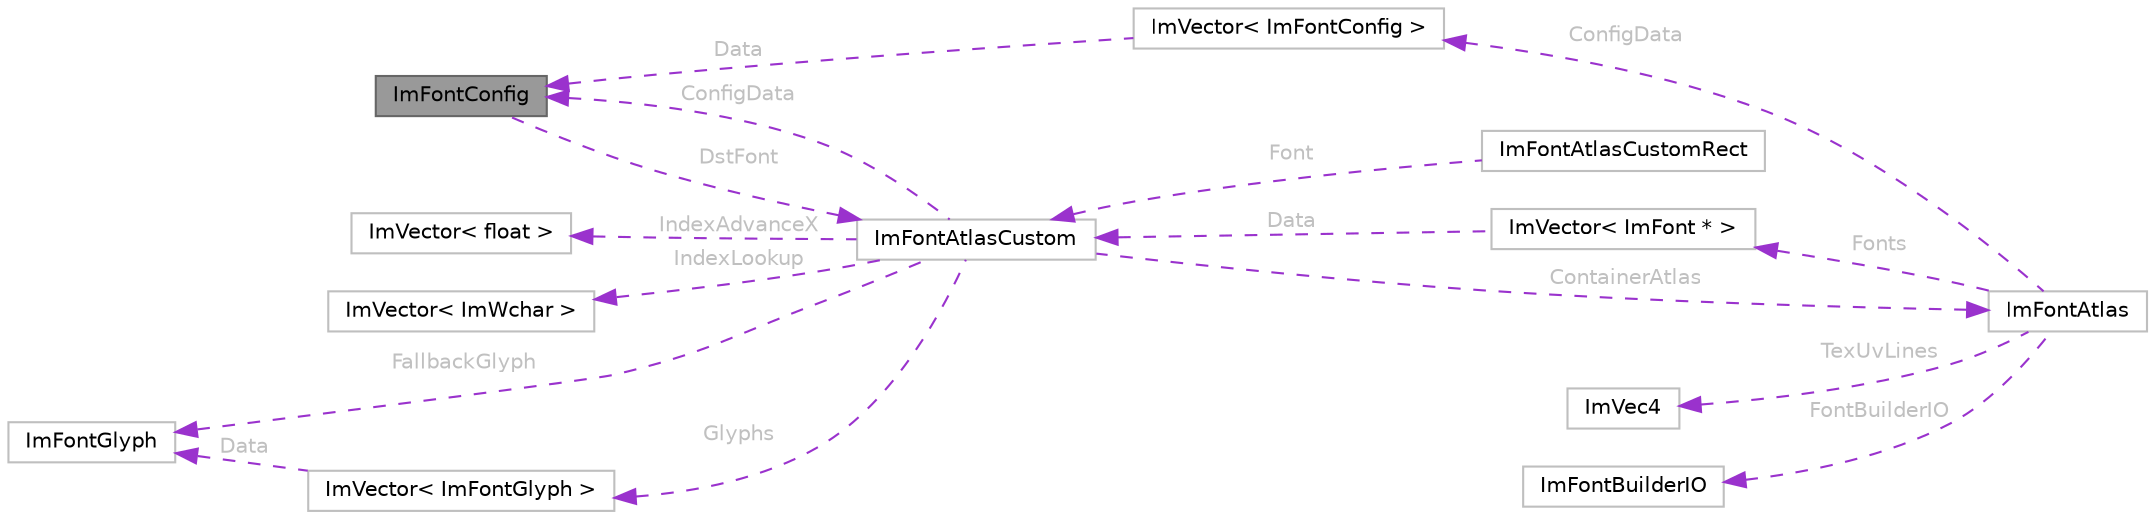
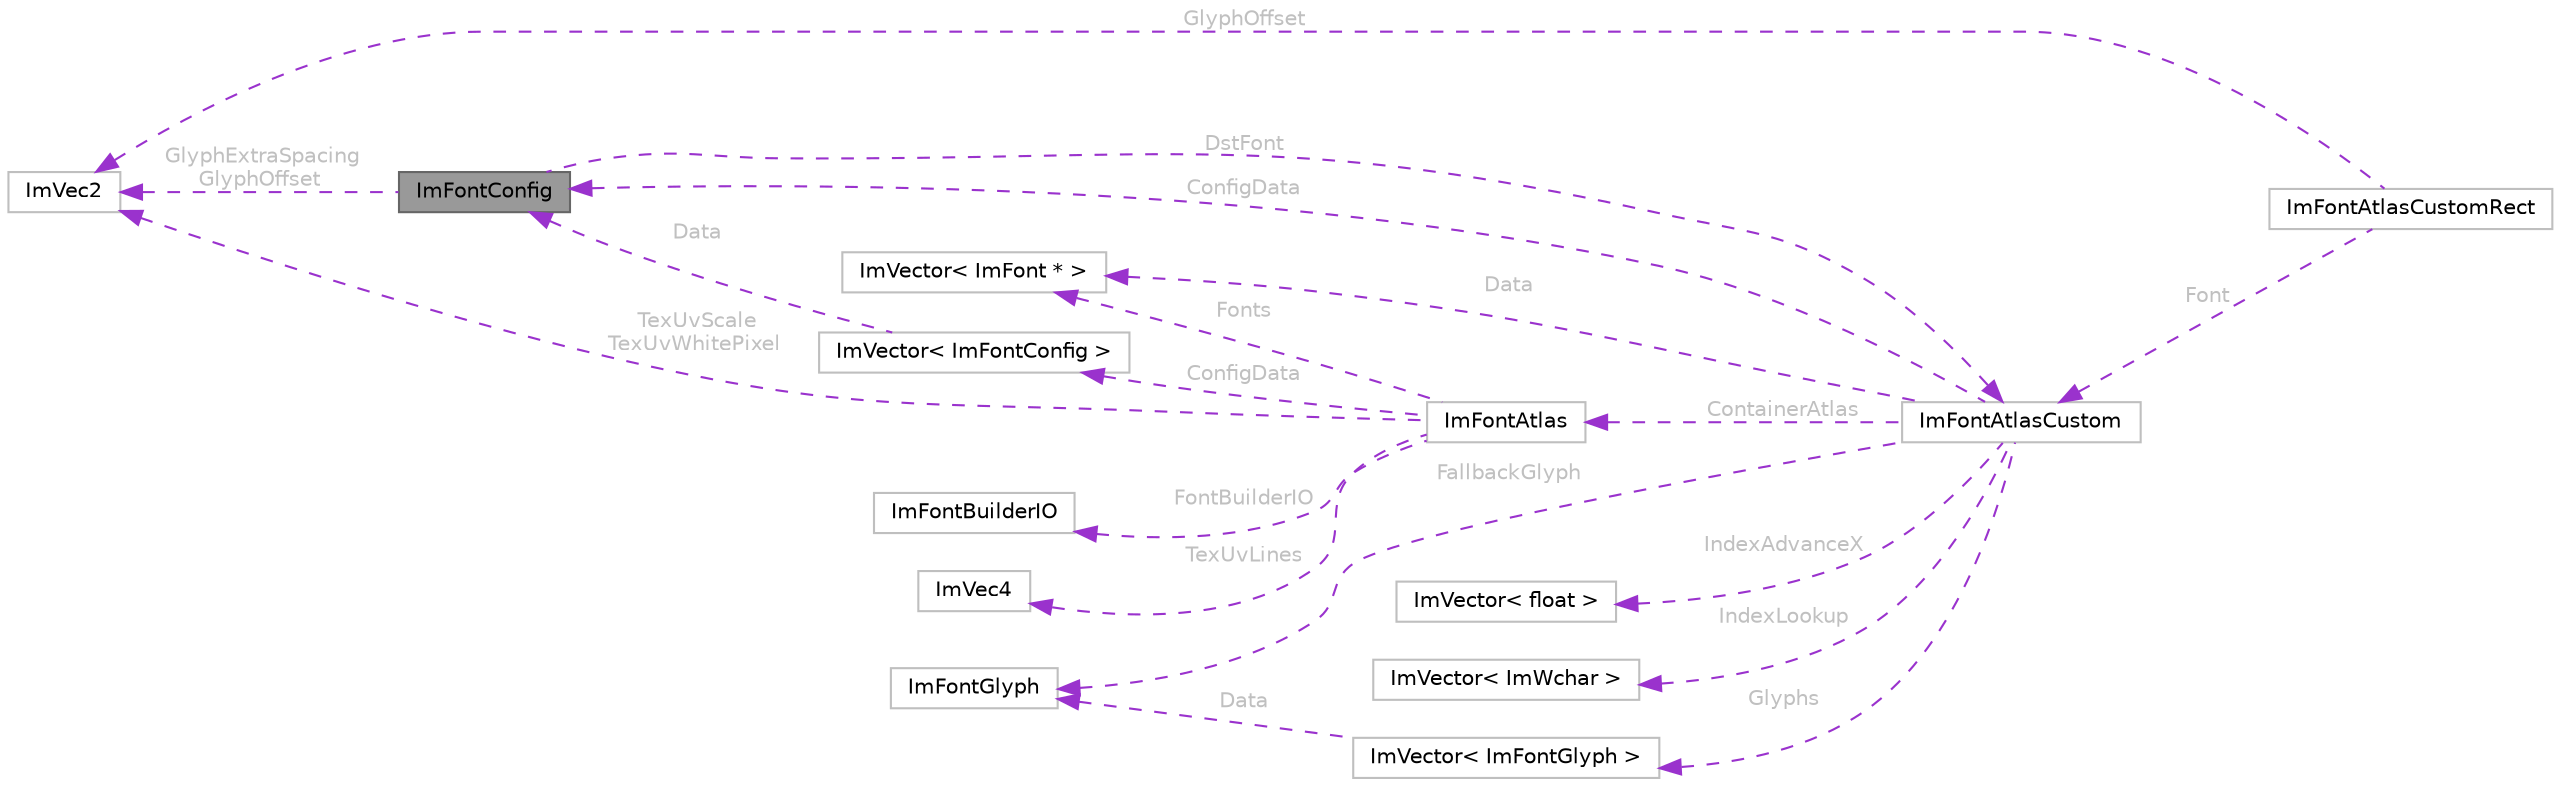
node "ImVec2": added
edge "ImVector< ImFont * >" -> "ImFontAtlasCustom": reversed
